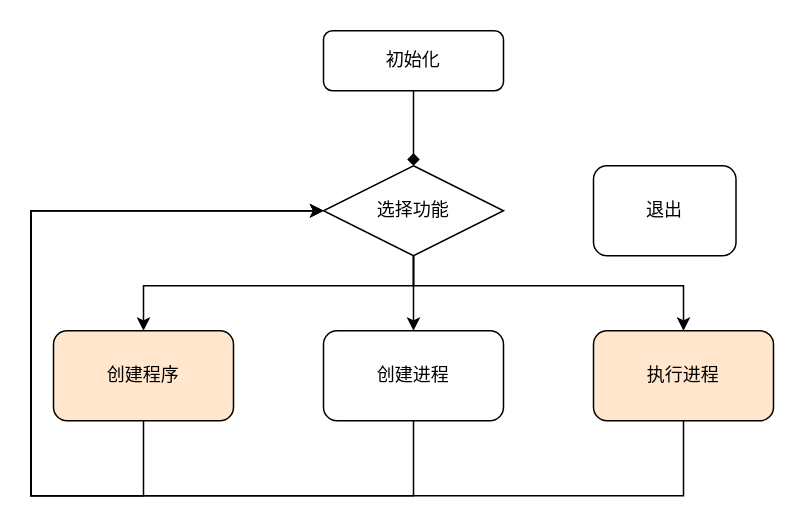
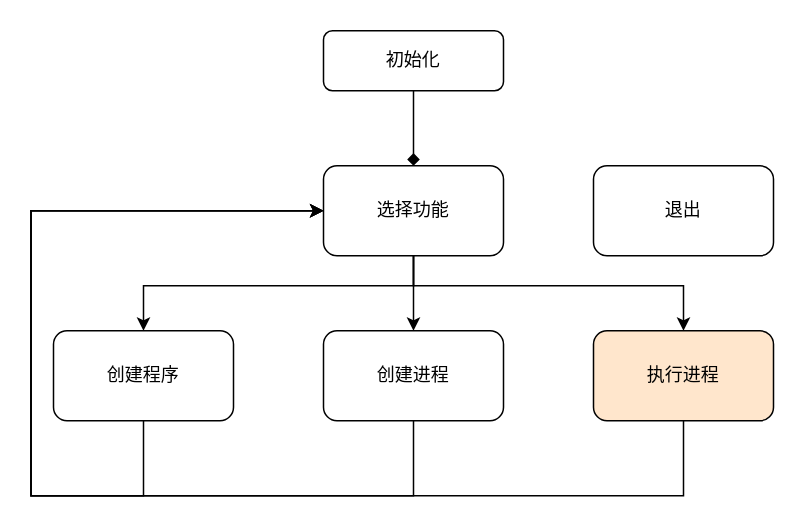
node "选择功能": shape diamond -> rounded rectangle
node "退出": size 143x90 -> 180x90
node "创建程序": fillcolor #ffe6cc -> #ffffff
